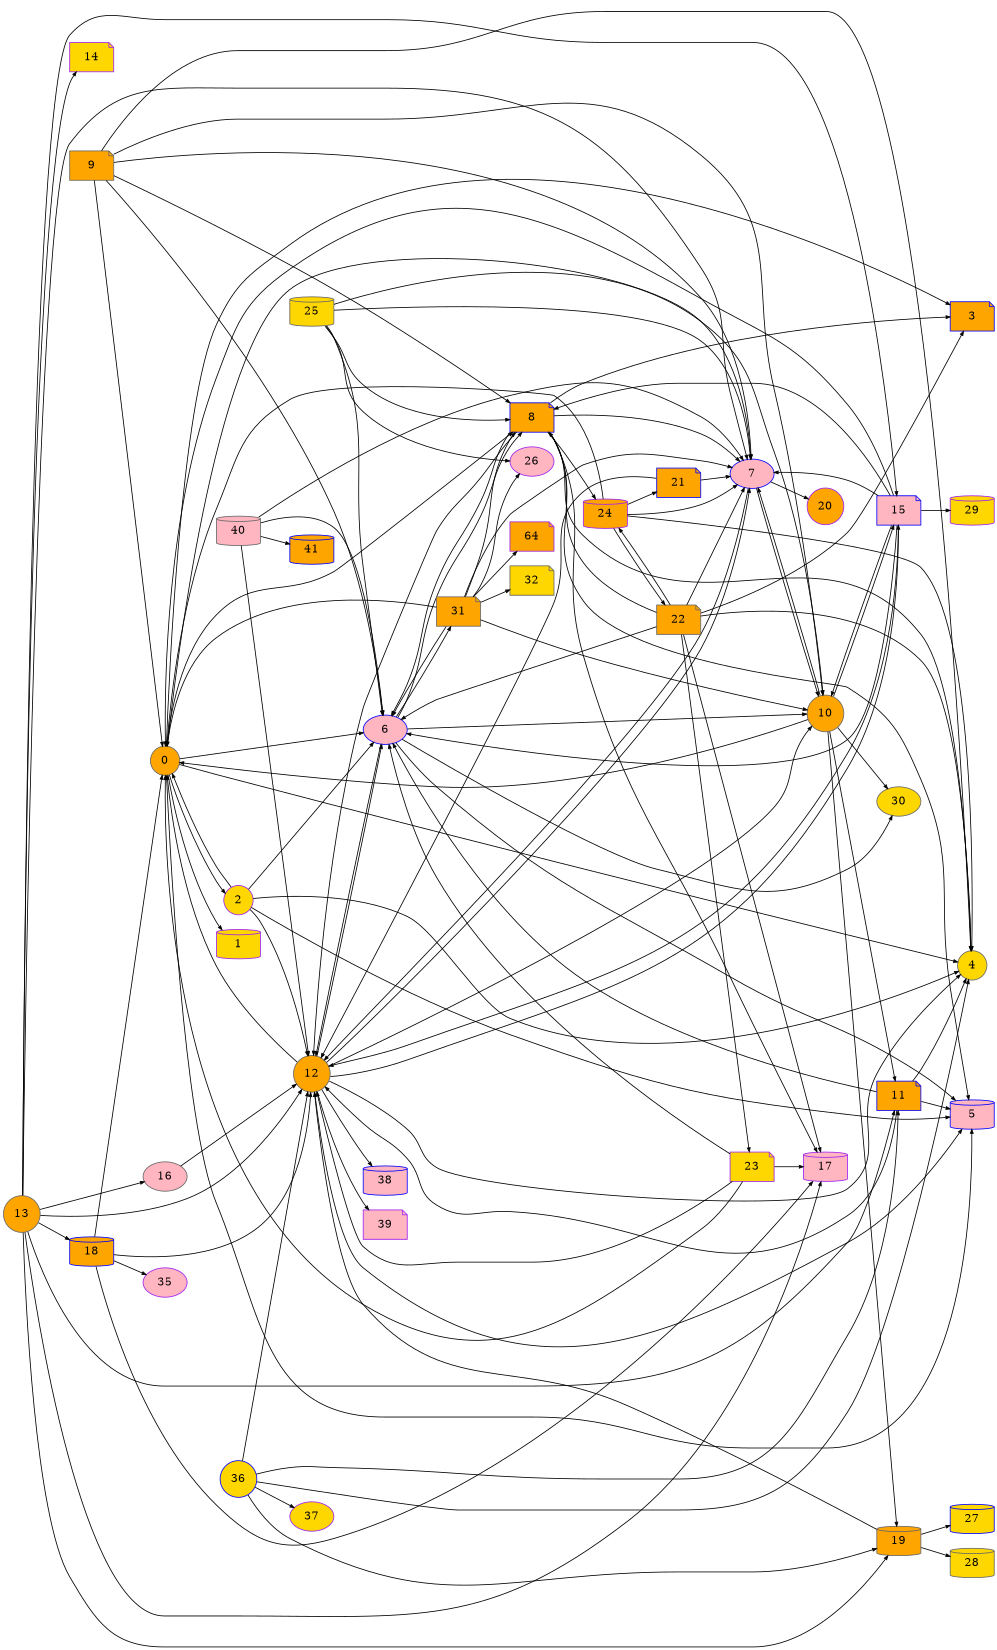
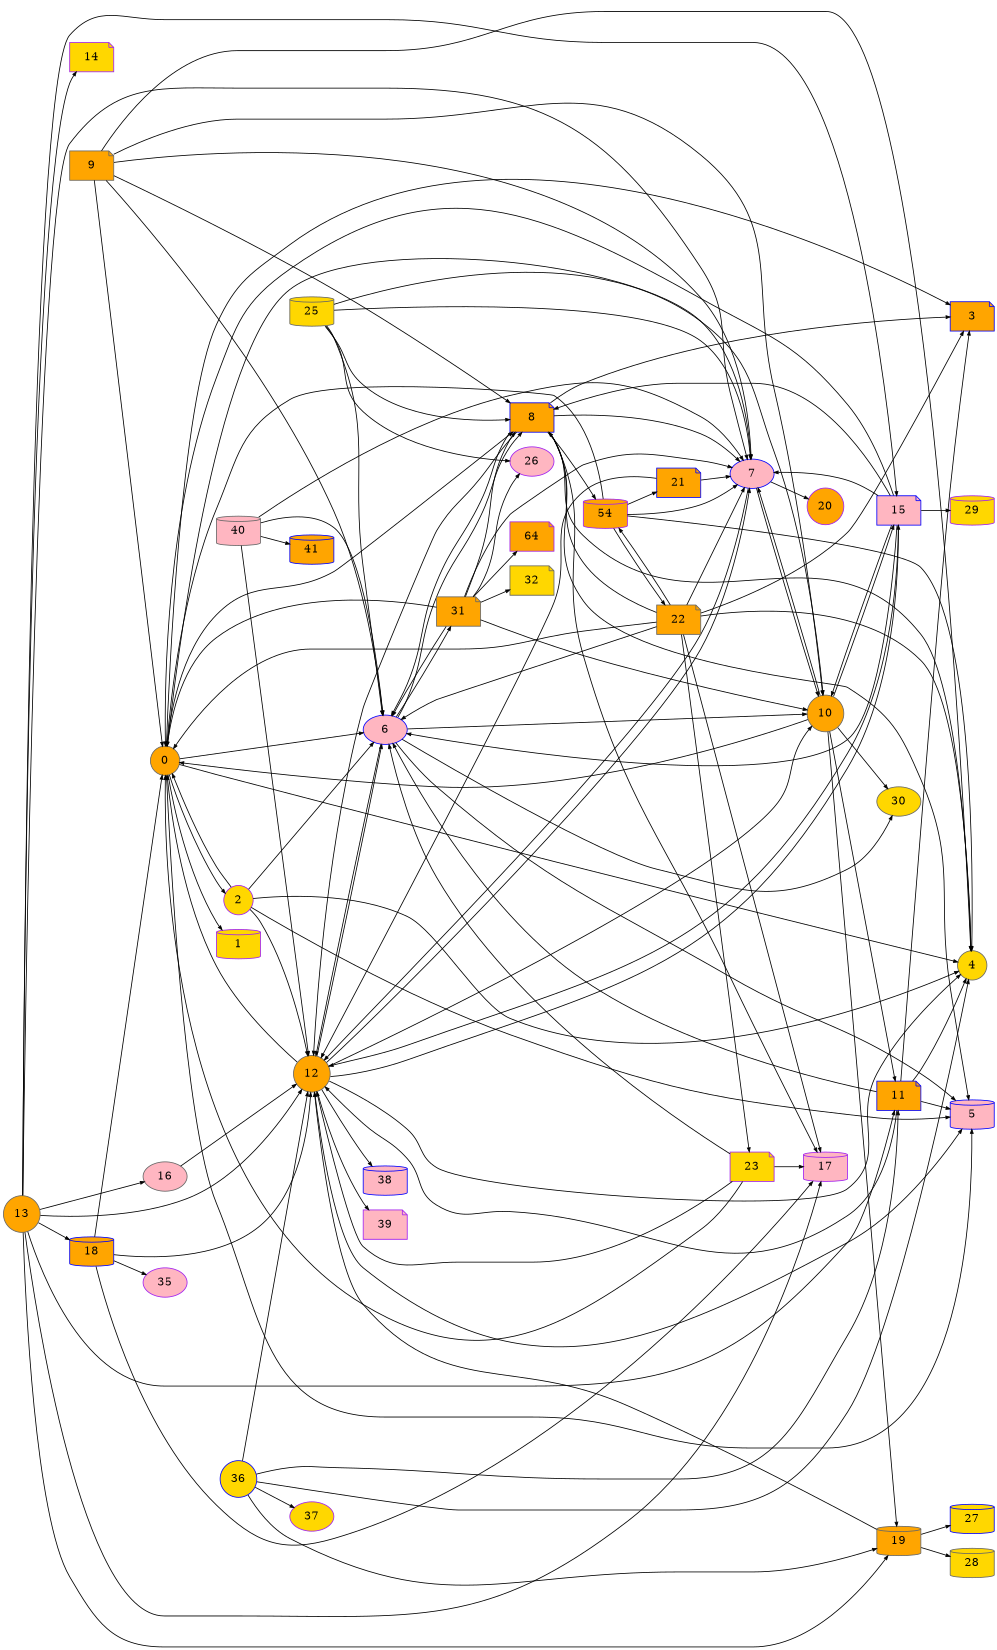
node "24": label "24" -> "54"
edge "22" -> "0": added
edge "11" -> "3": added
